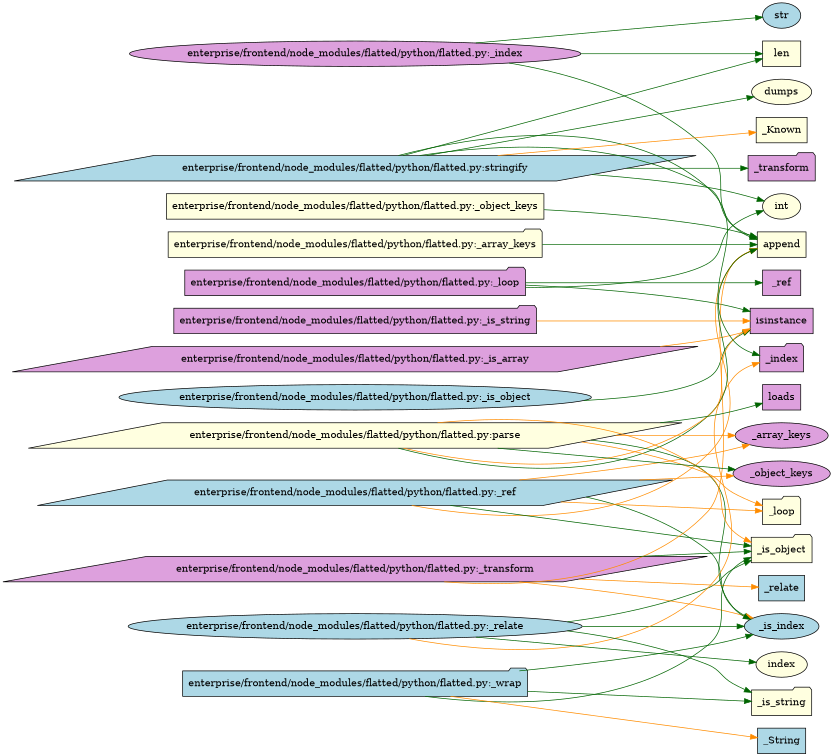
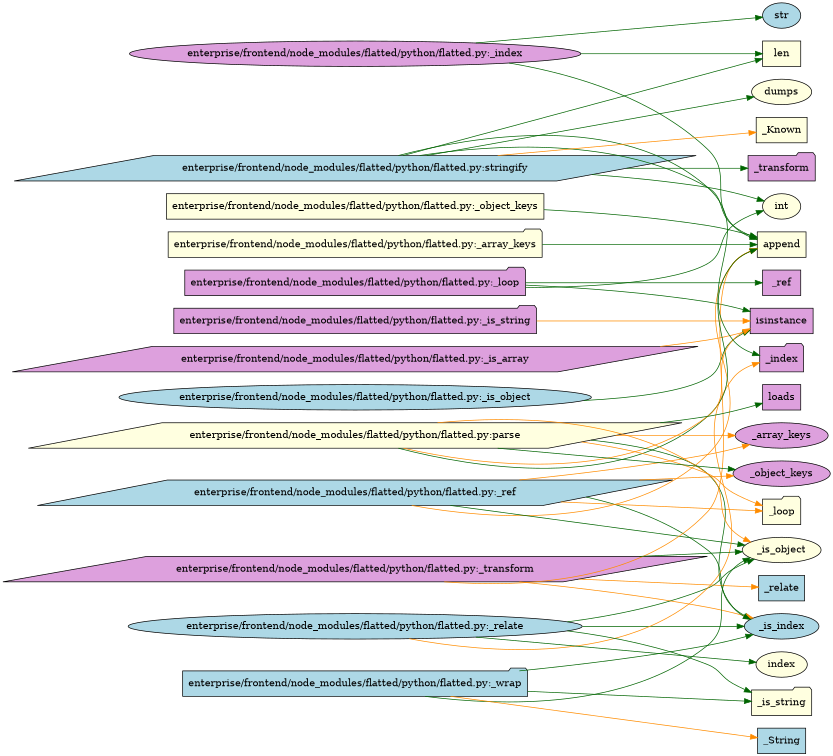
node "_is_object": shape folder -> ellipse
